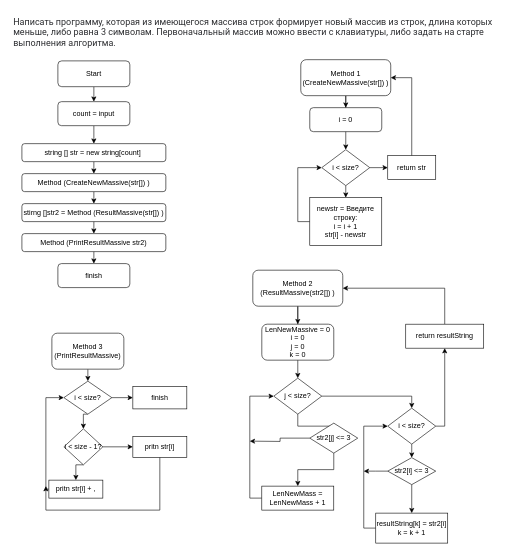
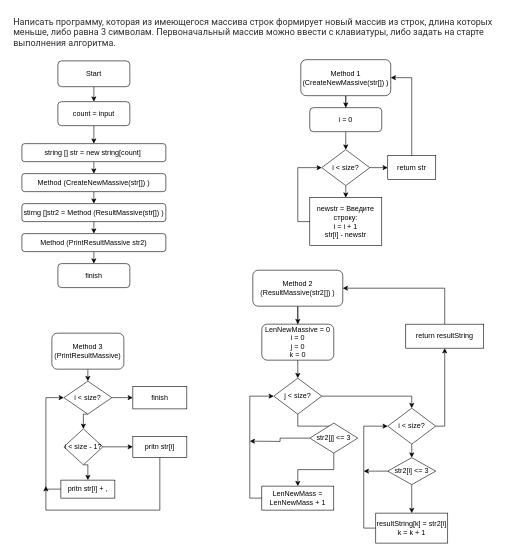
node "pritn str[i] + ,": moved (76, 489) -> (88, 489)
